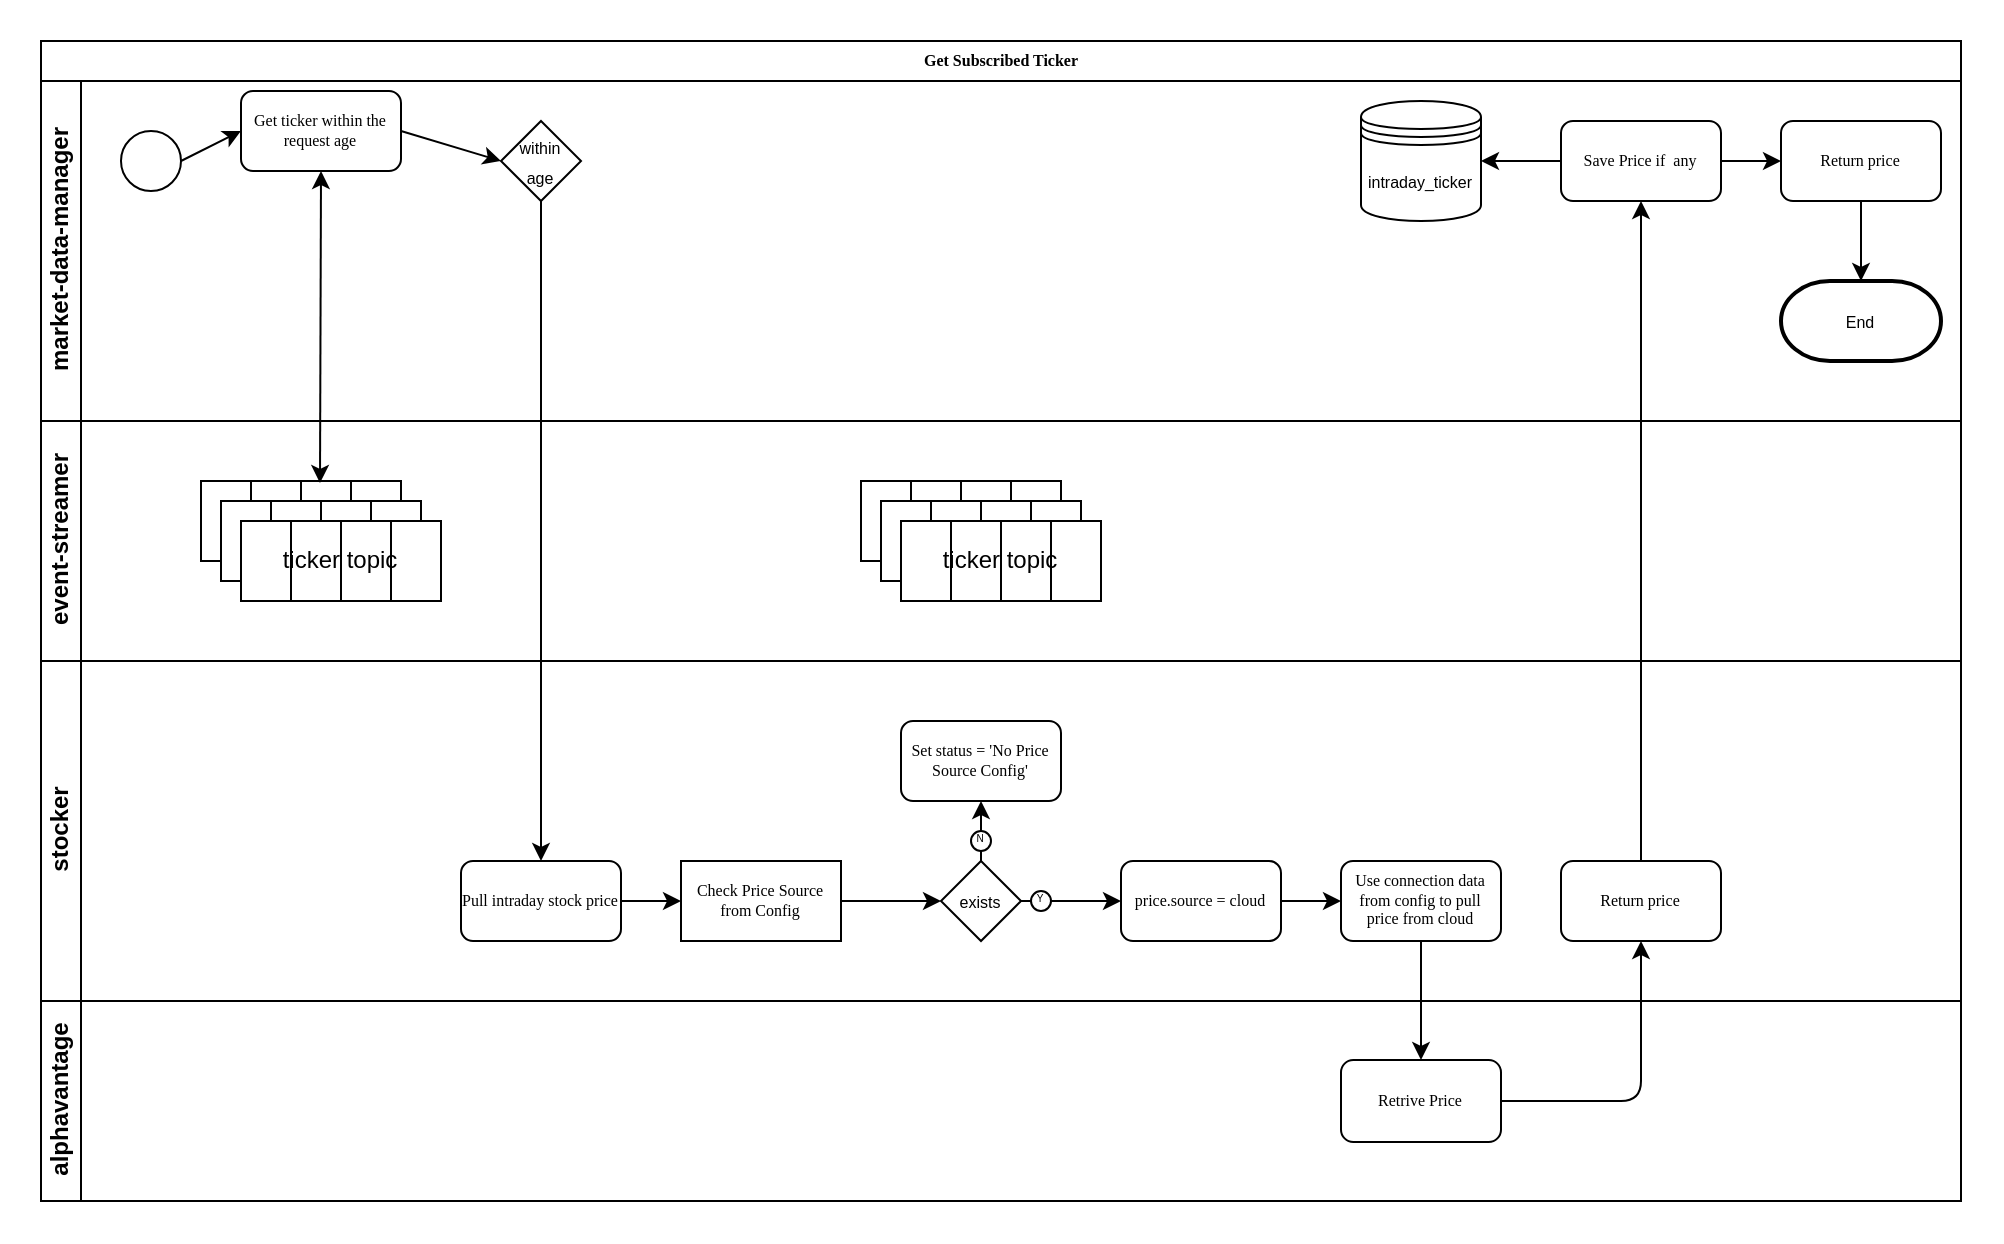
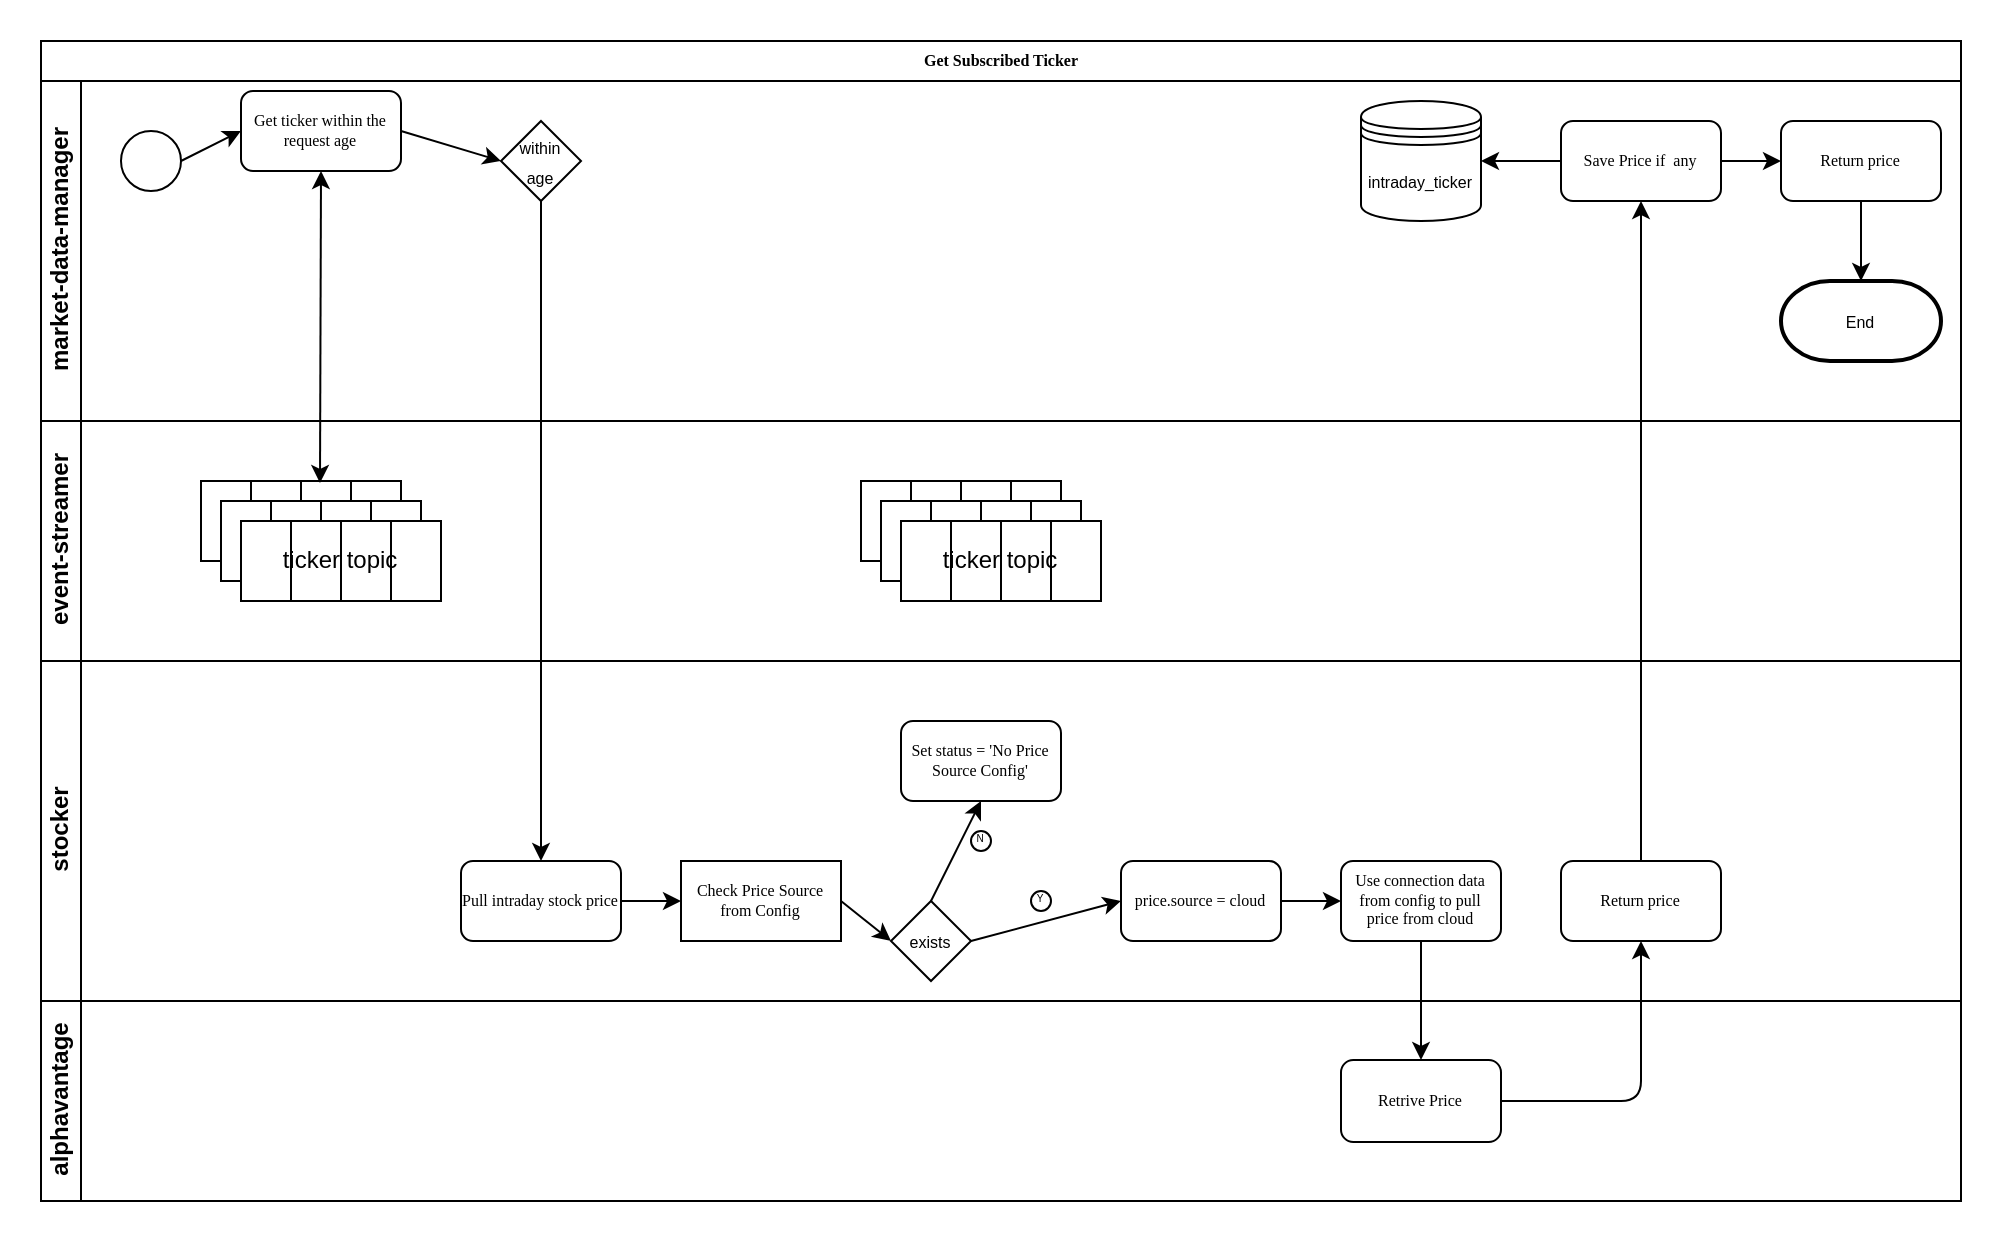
node "exists": moved (981, 901) -> (931, 941)
